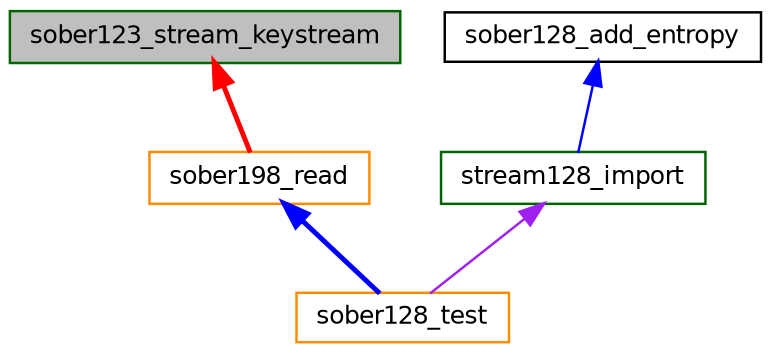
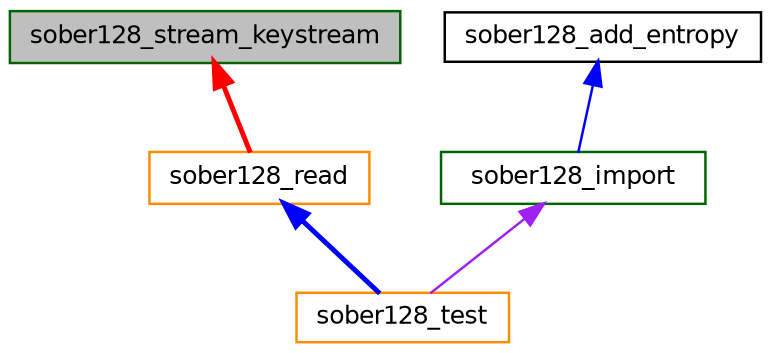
node "sober123_stream_keystream": label "sober123_stream_keystream" -> "sober128_stream_keystream"
node "sober198_read": label "sober198_read" -> "sober128_read"
node "stream128_import": label "stream128_import" -> "sober128_import"
